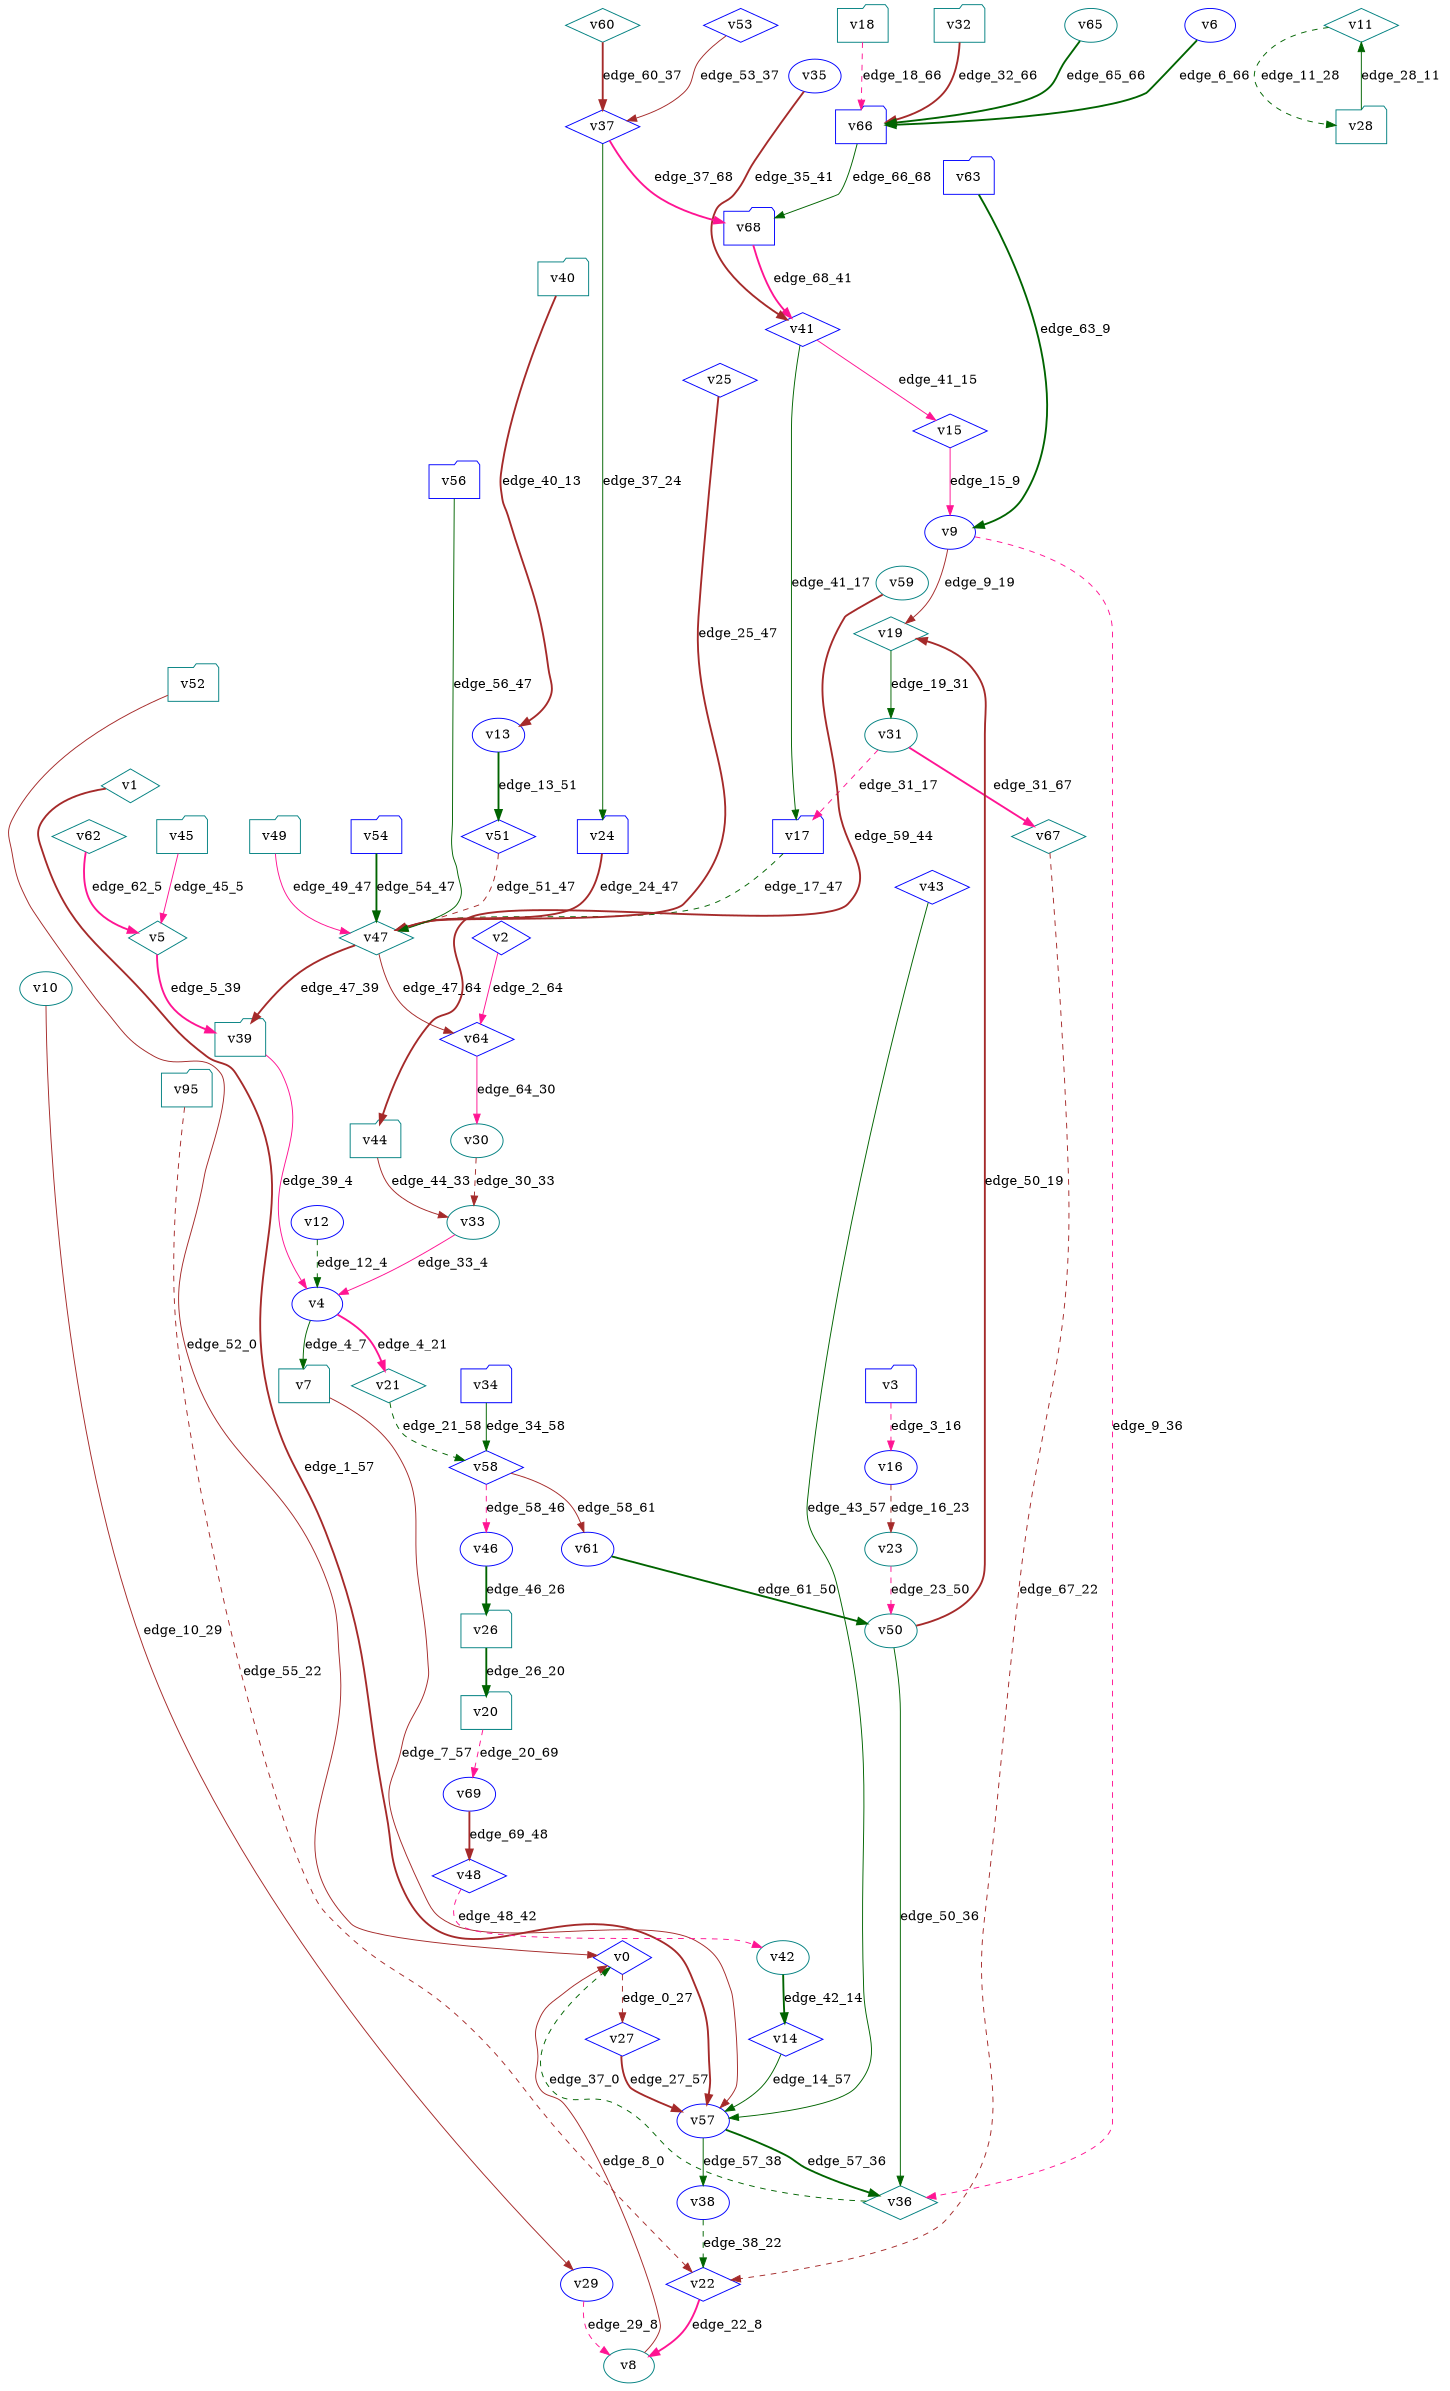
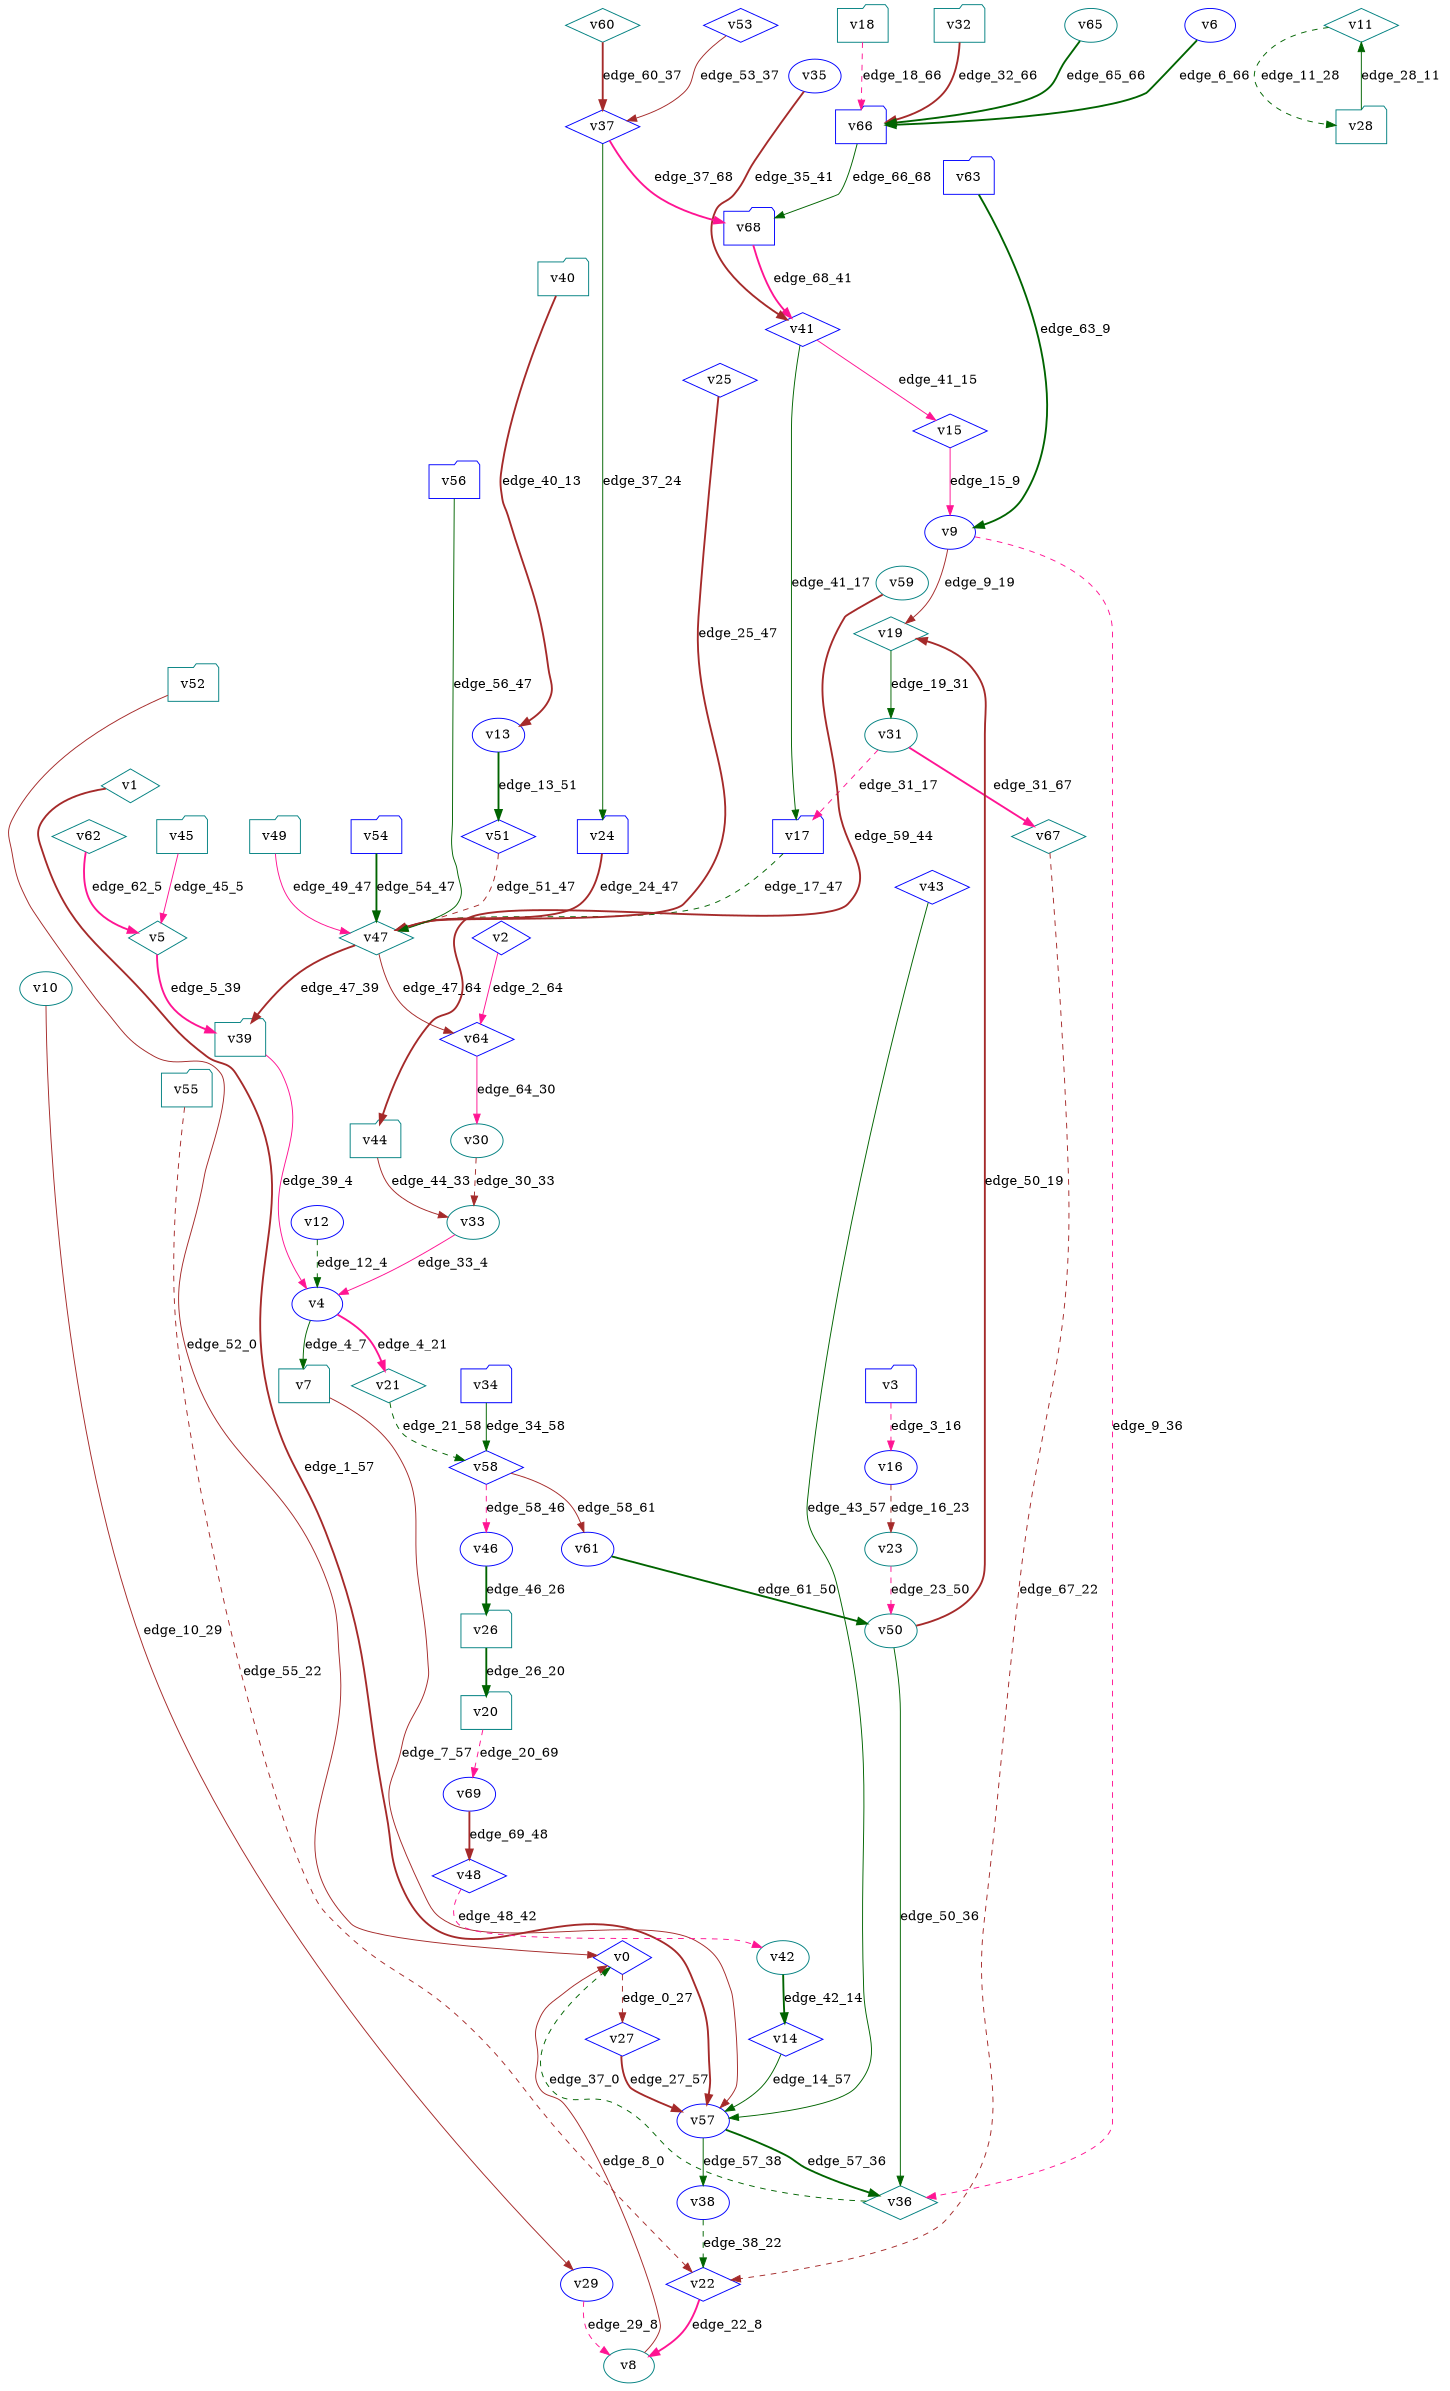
node "v95": label "v95" -> "v55"
